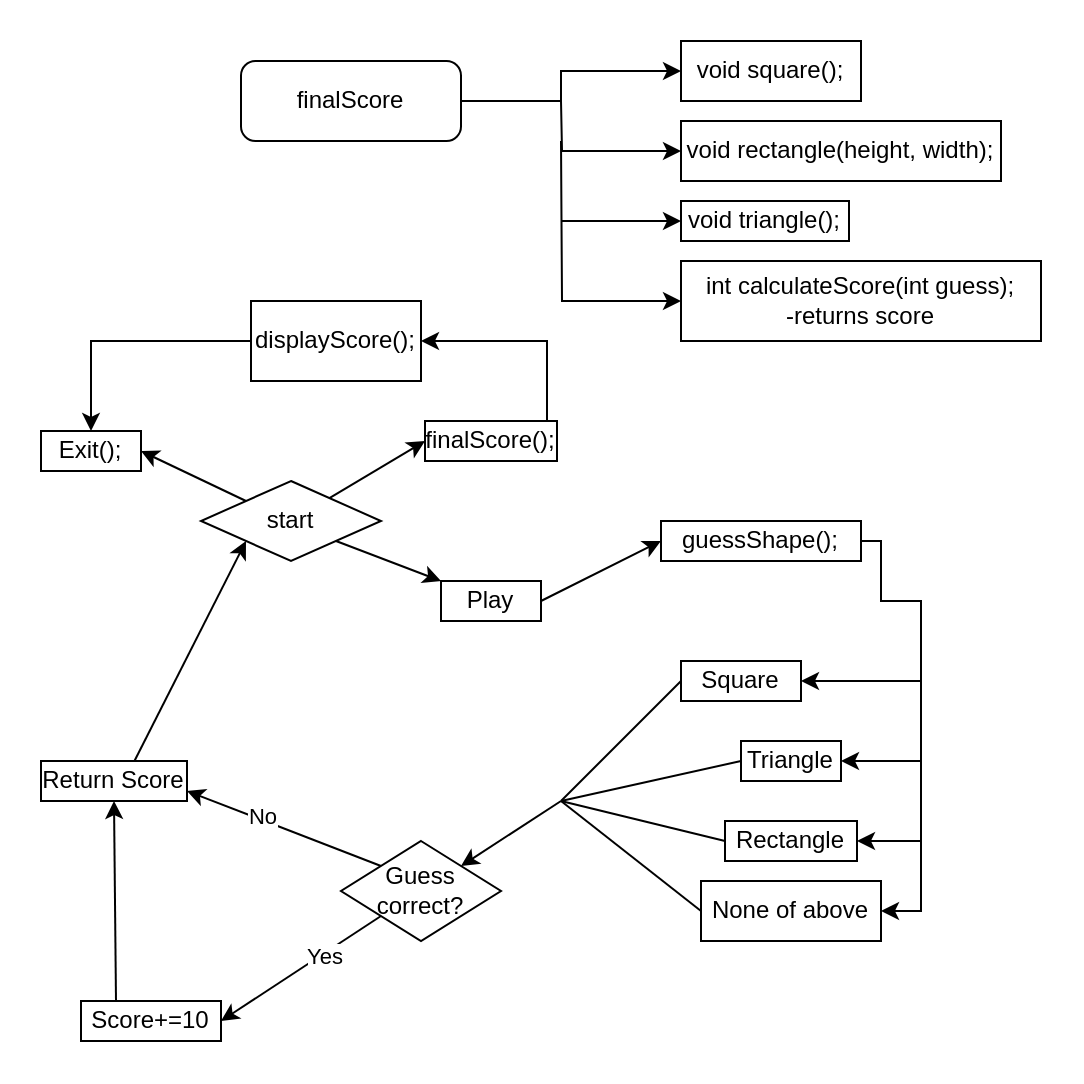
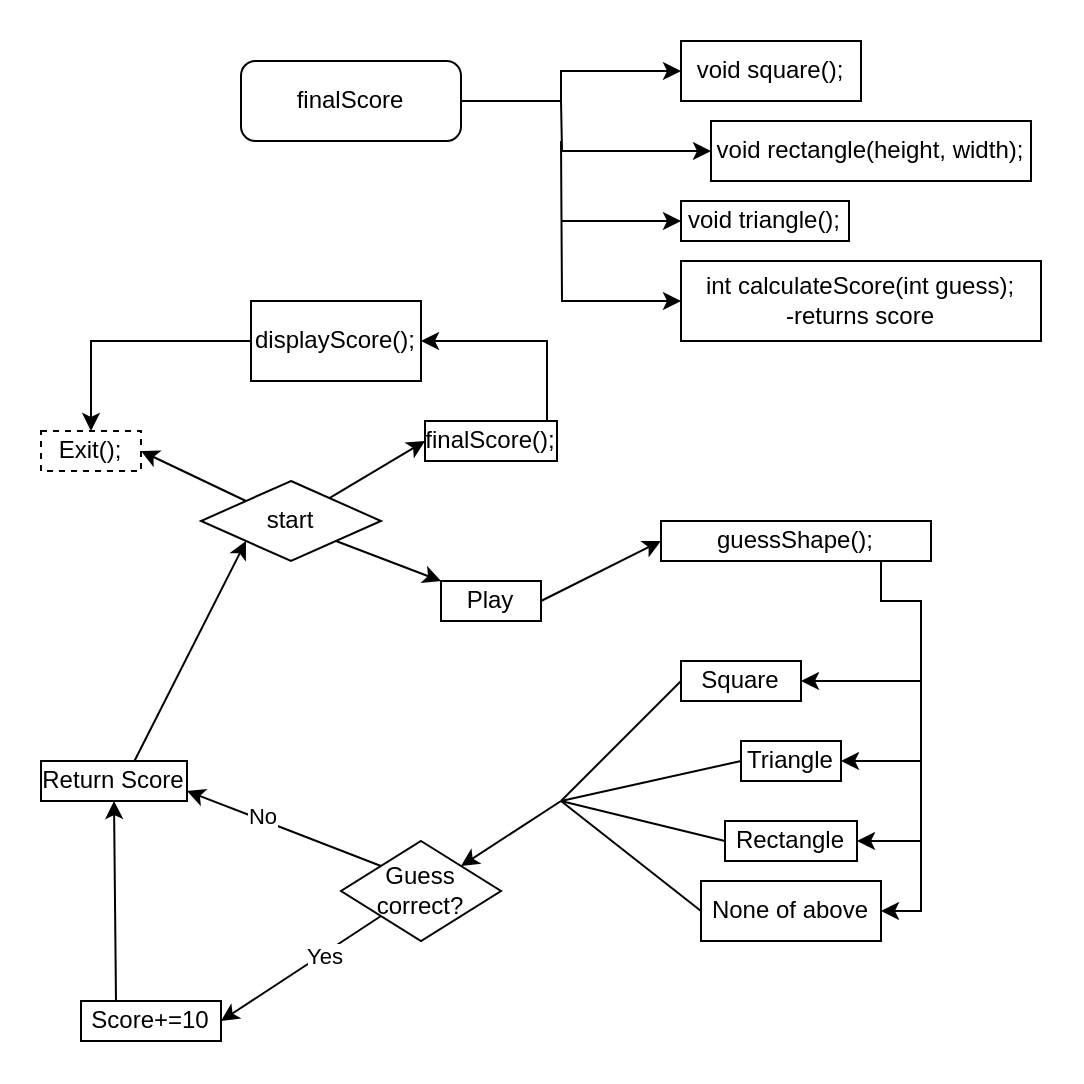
node "void rectangle(height, width);": moved (841, 151) -> (871, 151)
node "Exit();": style solid -> dashed
node "guessShape();": size 200x40 -> 270x40
